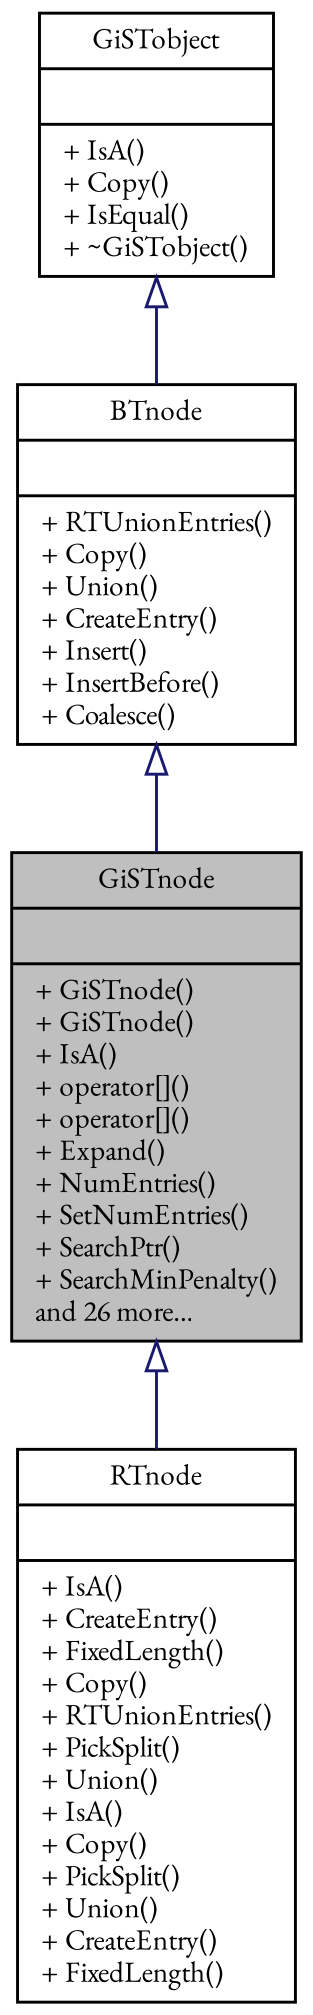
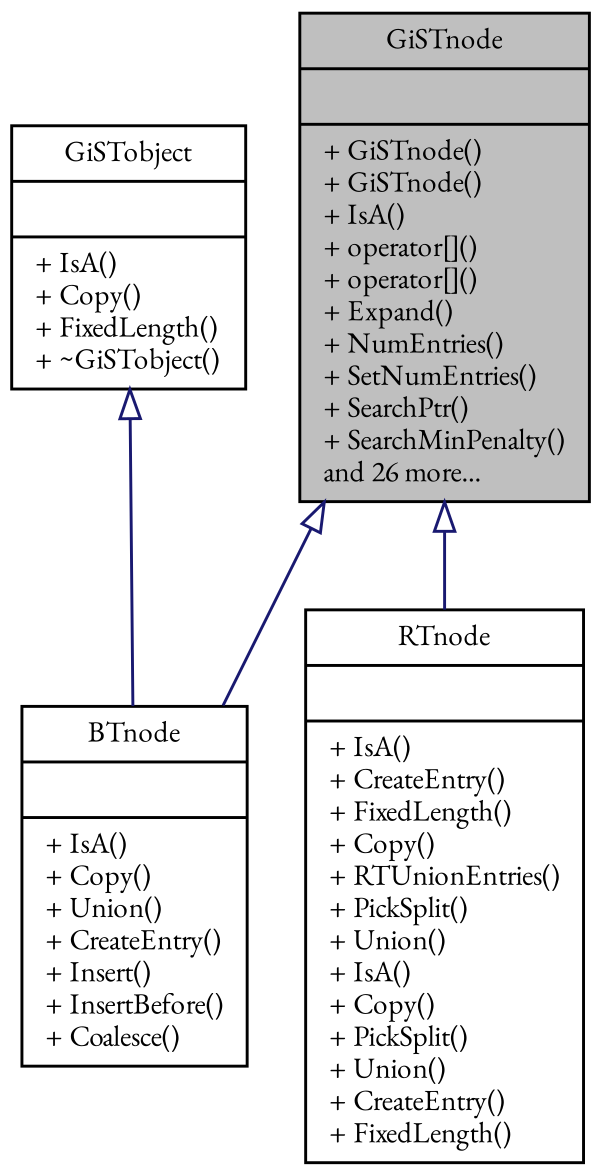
node "GiSTobject": text "+ IsEqual()" -> "+ FixedLength()"
node "BTnode": text "+ RTUnionEntries()" -> "+ IsA()"
edge "GiSTnode" -> "BTnode": reversed
